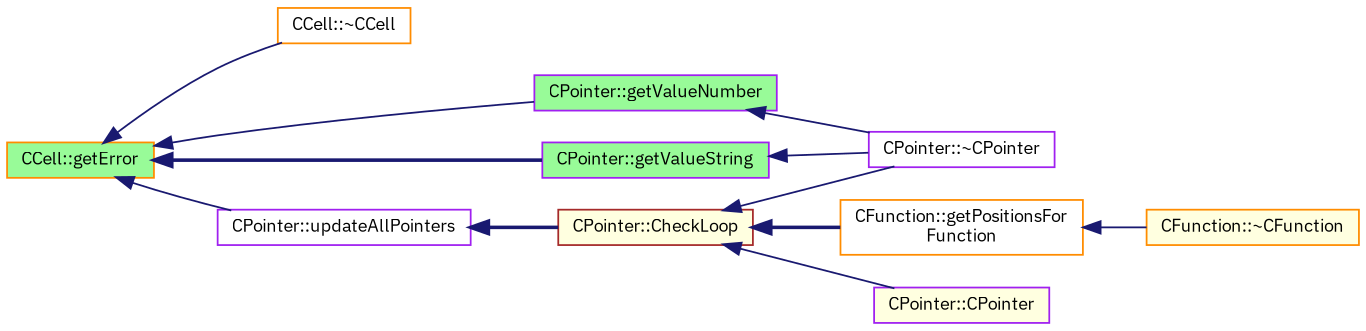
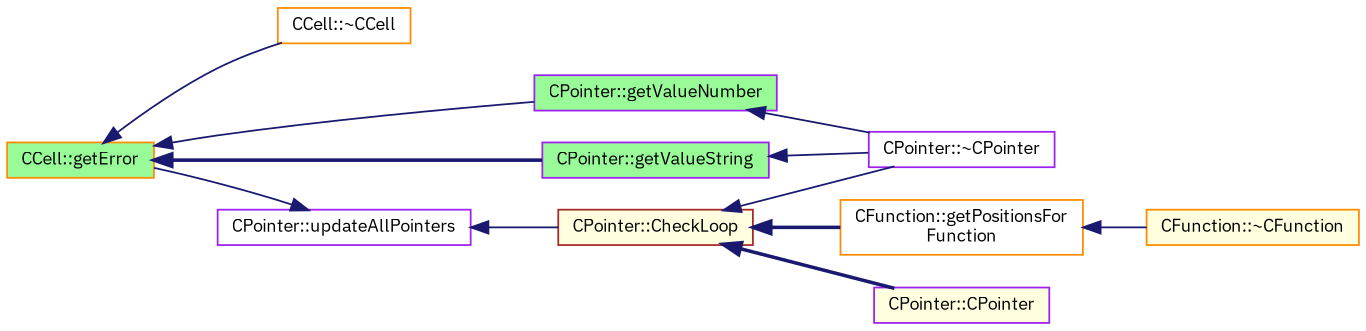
edge "CPointer::updateAllPointers" -> "CCell::getError": reversed
edge "CPointer::CheckLoop" -> "CPointer::updateAllPointers": style bold -> solid
edge "CPointer::CPointer" -> "CPointer::CheckLoop": style solid -> bold
